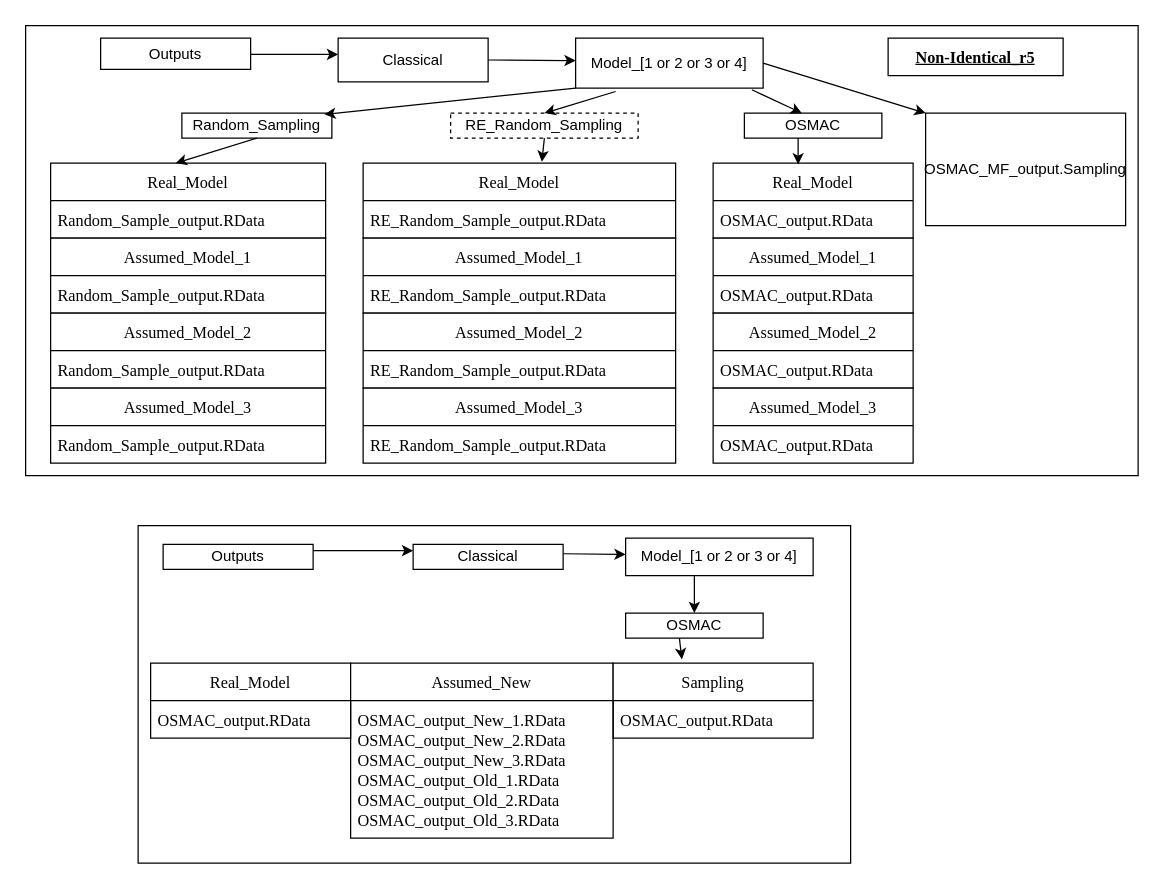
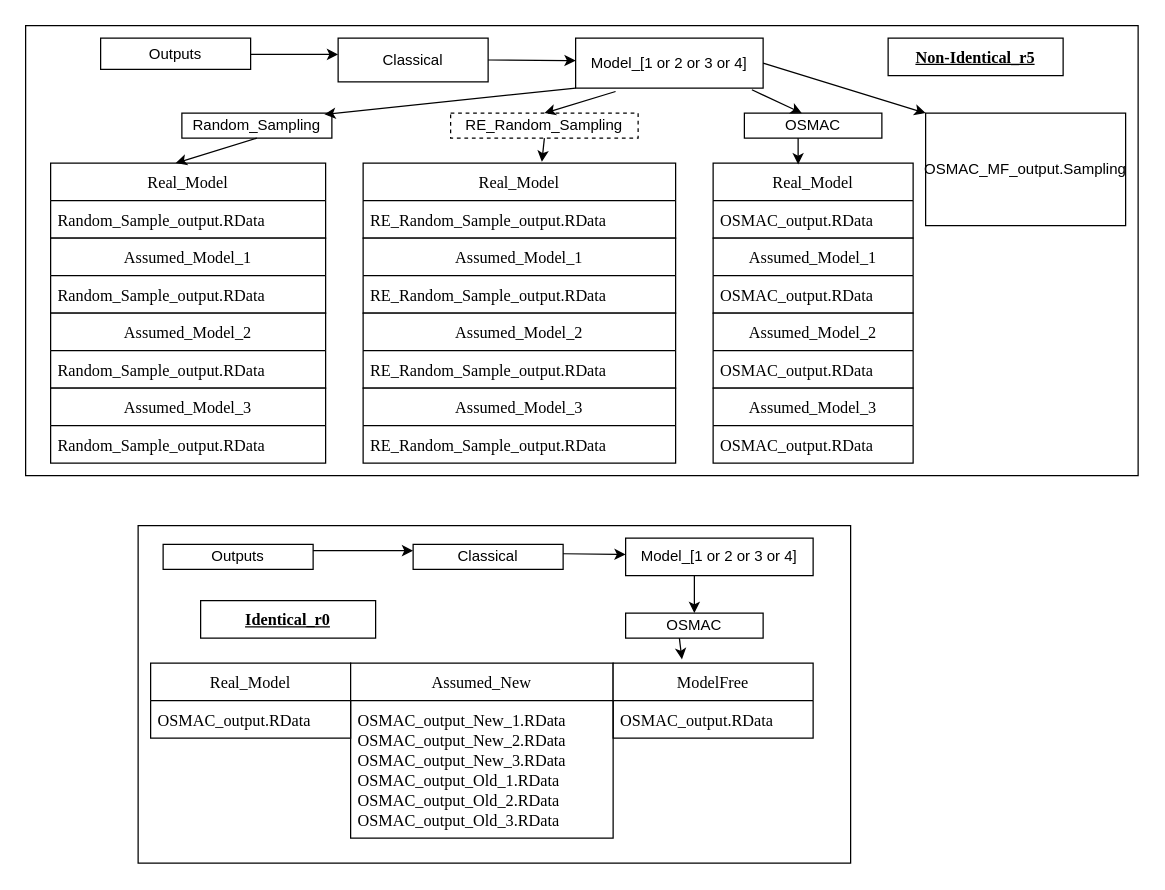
node "Identical_r0": added
node "Sampling": label "Sampling" -> "ModelFree"
